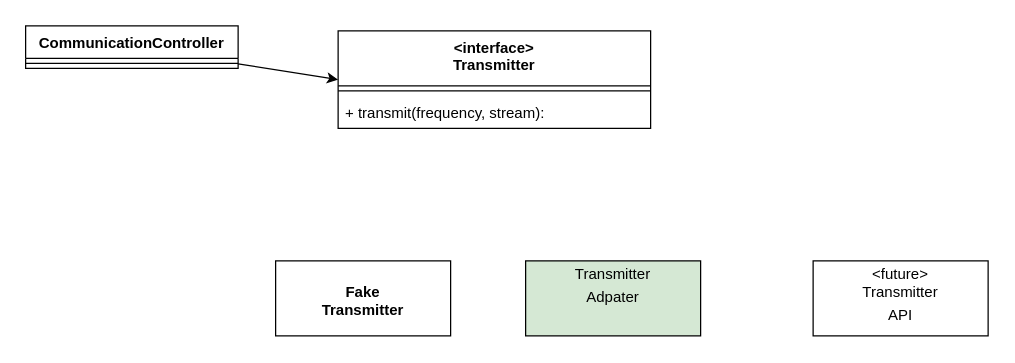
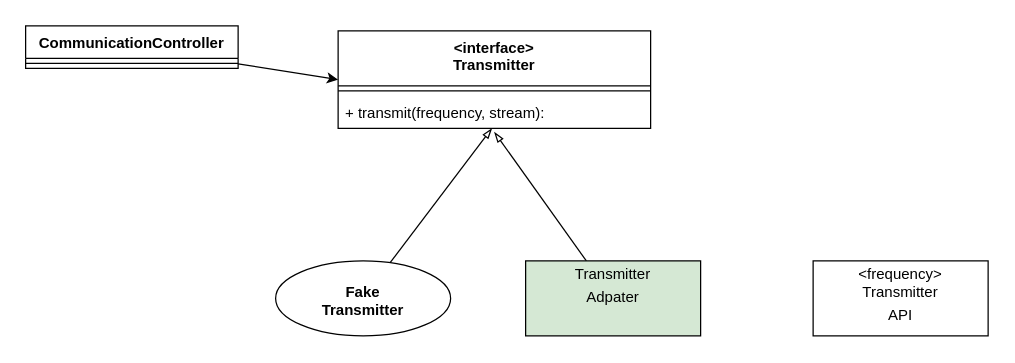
edge "Fake Transmitter" -> "+ transmit(frequency, stream):": added
edge "Transmitter Adpater" -> "+ transmit(frequency, stream):": added
node "<future> Transmitter API": label "<future> Transmitter API" -> "<frequency> Transmitter API"
node "Fake Transmitter": shape rectangle -> ellipse
